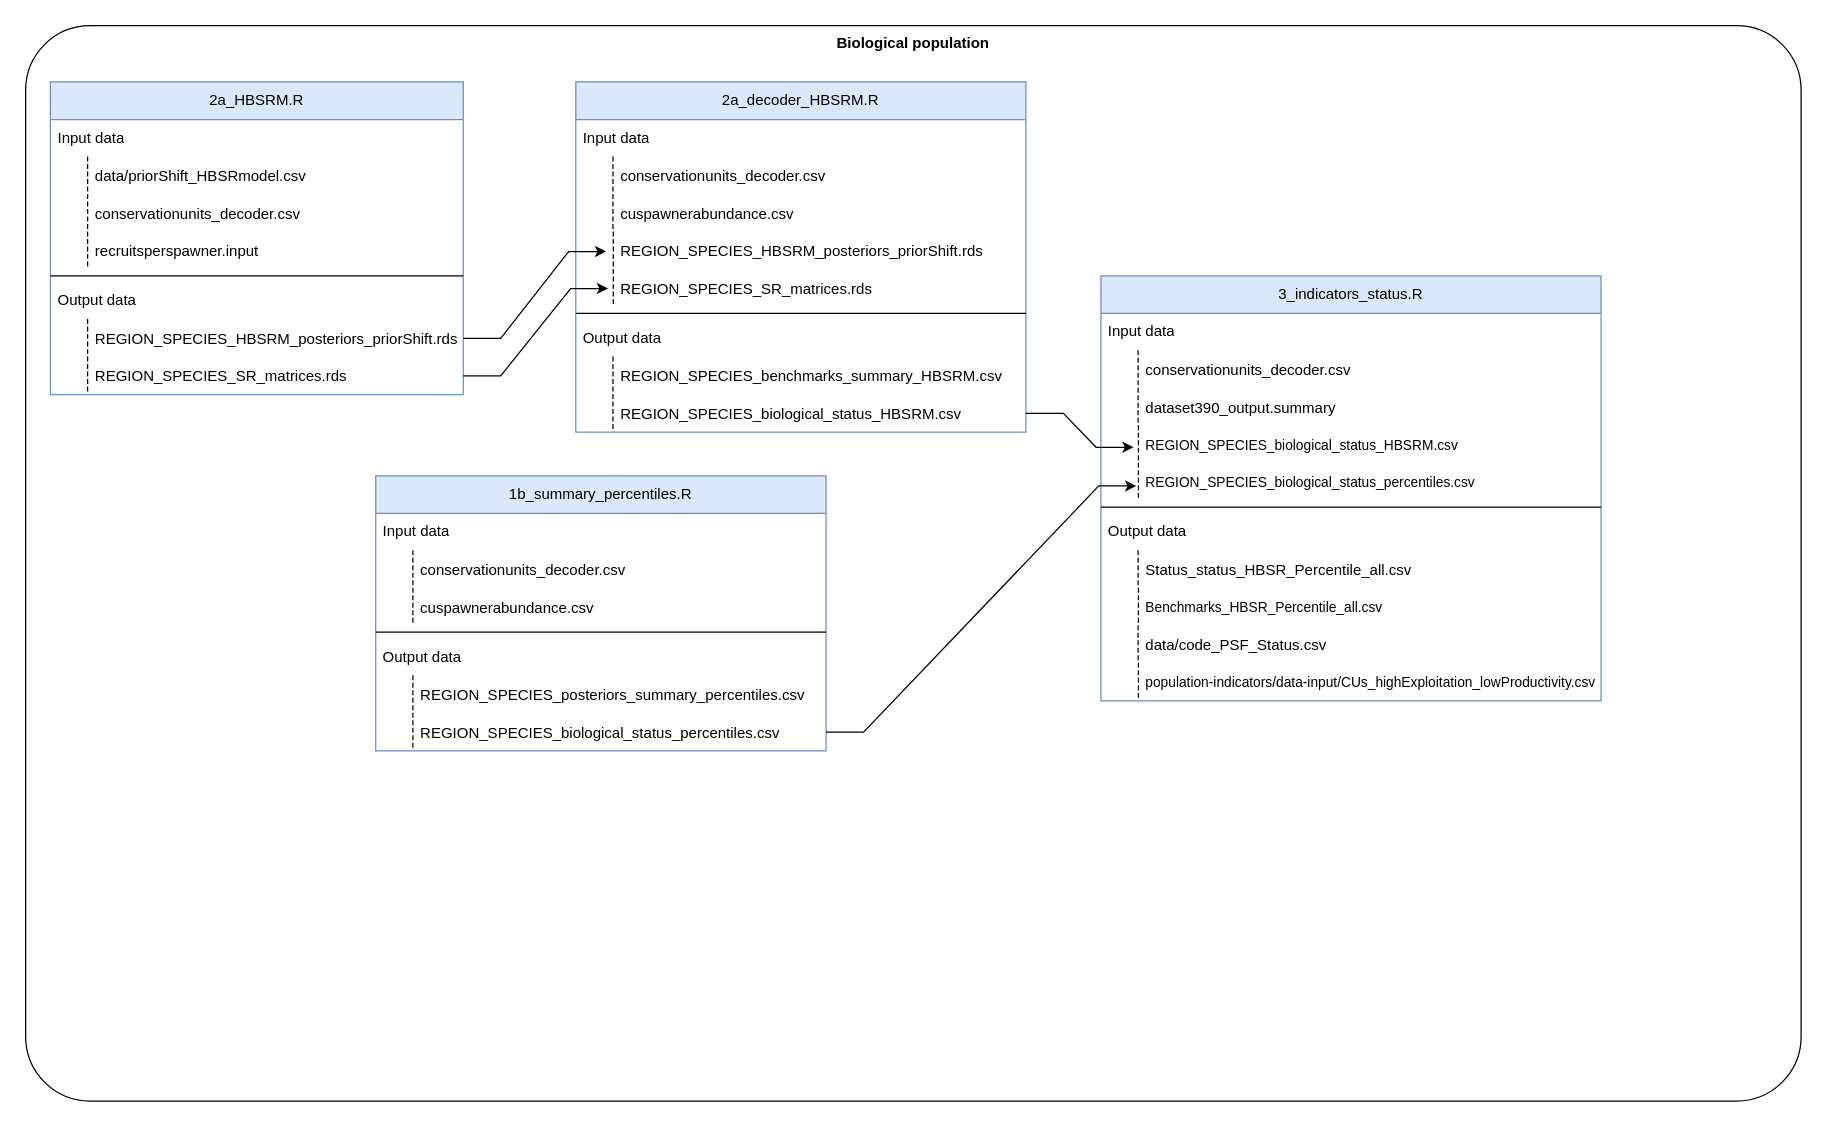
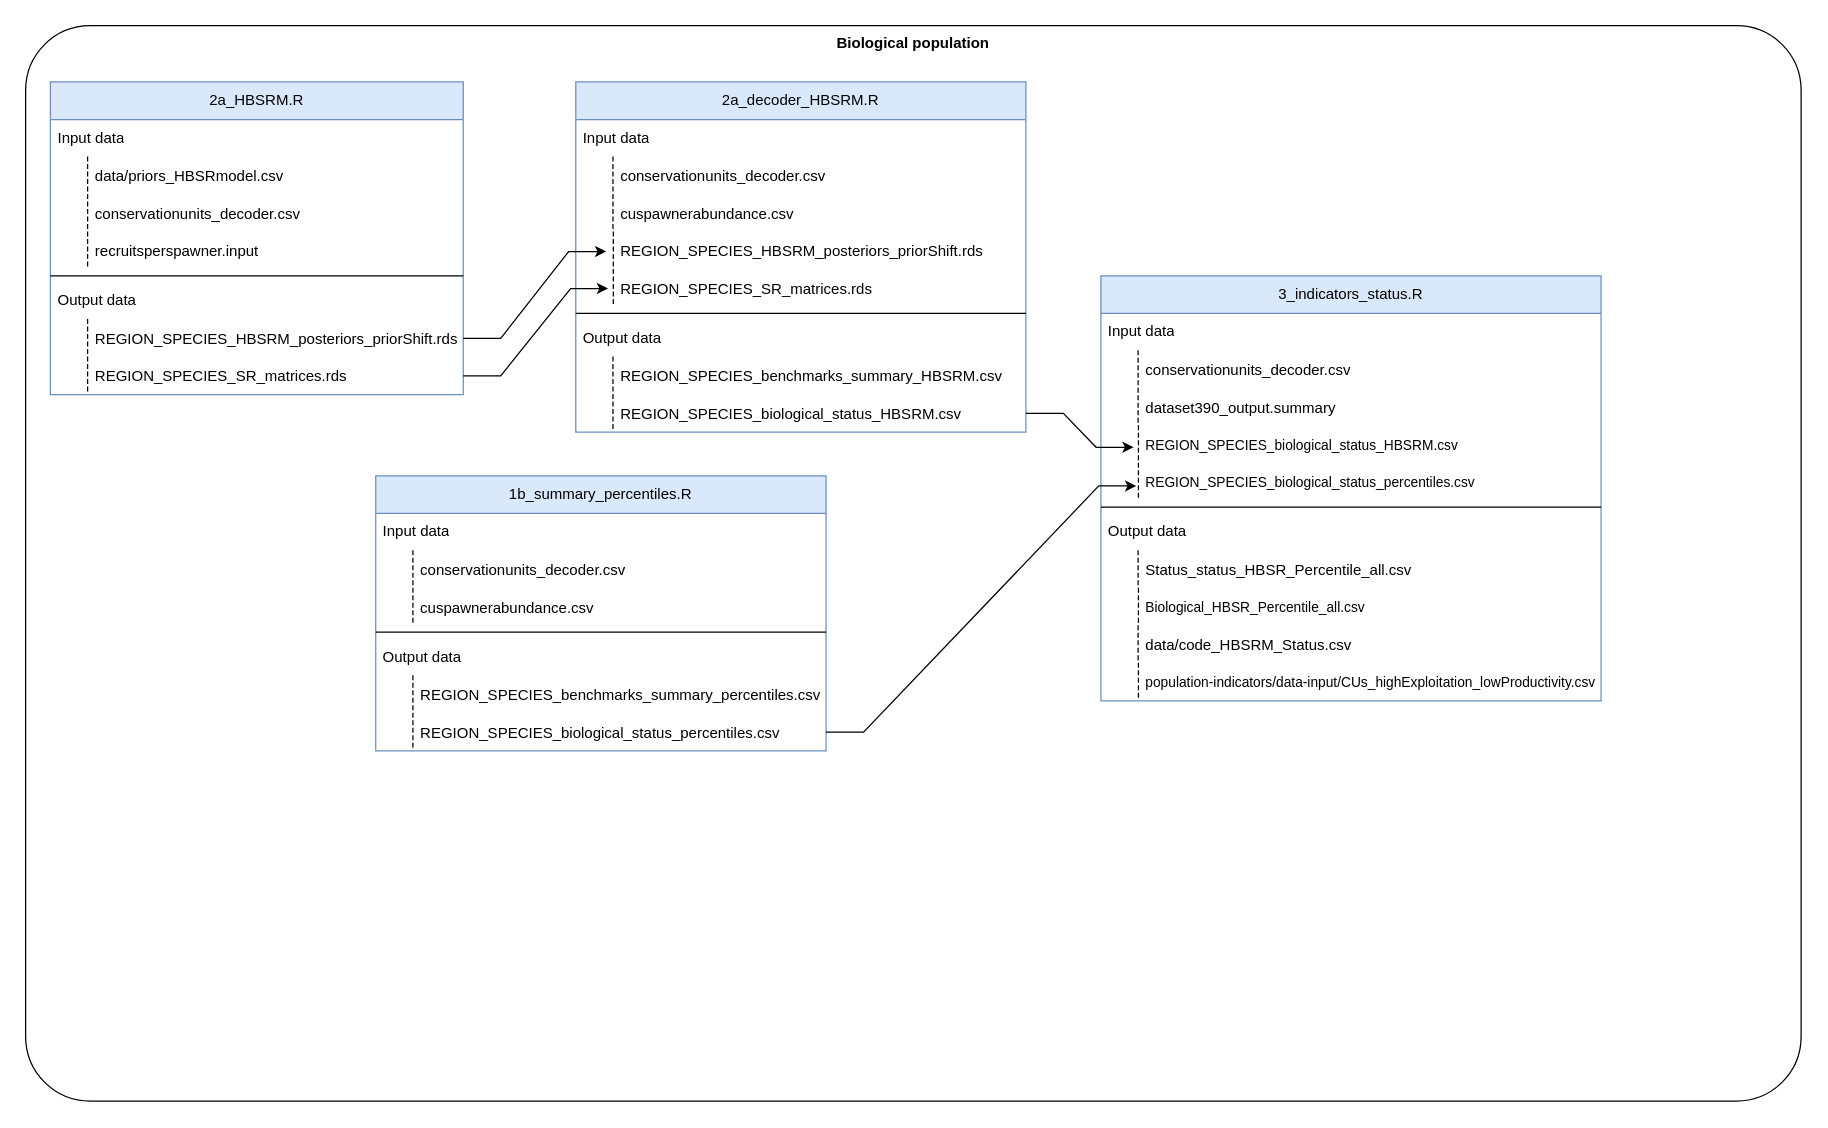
node "data/priorShift_HBSRmodel.csv": label "data/priorShift_HBSRmodel.csv" -> "data/priors_HBSRmodel.csv"
node "Benchmarks_HBSR_Percentile_all.csv": label "Benchmarks_HBSR_Percentile_all.csv" -> "Biological_HBSR_Percentile_all.csv"
node "data/code_PSF_Status.csv": label "data/code_PSF_Status.csv" -> "data/code_HBSRM_Status.csv"
node "REGION_SPECIES_posteriors_summary_percentiles.csv": label "REGION_SPECIES_posteriors_summary_percentiles.csv" -> "REGION_SPECIES_benchmarks_summary_percentiles.csv"
